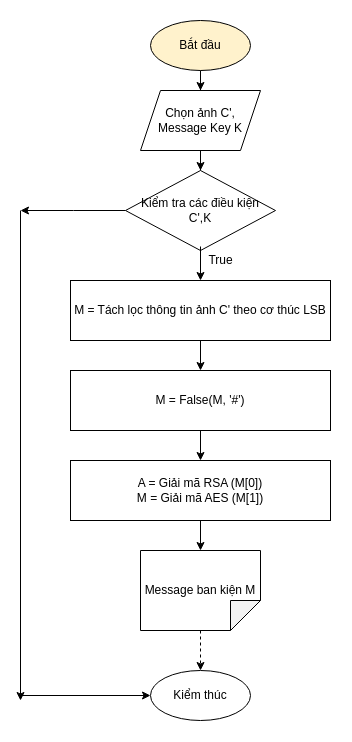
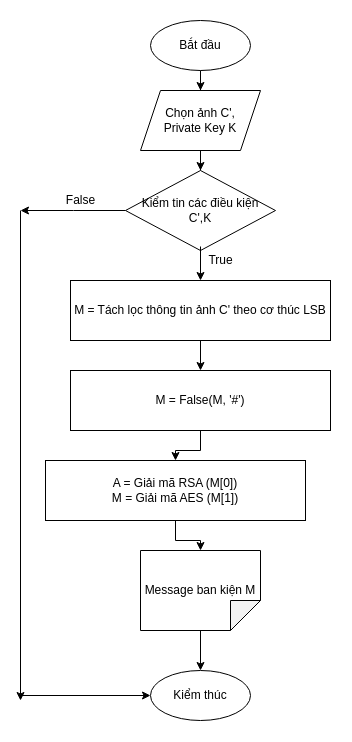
node "Bắt đầu": fillcolor #fff2cc -> #ffffff
node "Chọn ảnh C', Message Key K": label "Chọn ảnh C', Message Key K" -> "Chọn ảnh C', Private Key K"
node "False": added
node "Kiểm tra các điều kiện C',K": label "Kiểm tra các điều kiện C',K" -> "Kiểm tin các điều kiện C',K"
node "A = Giải mã RSA (M[0]) M = Giải mã AES (M[1])": moved (201, 491) -> (176, 491)
edge "Message ban kiện M" -> "Kiểm thúc": style dashed -> solid
